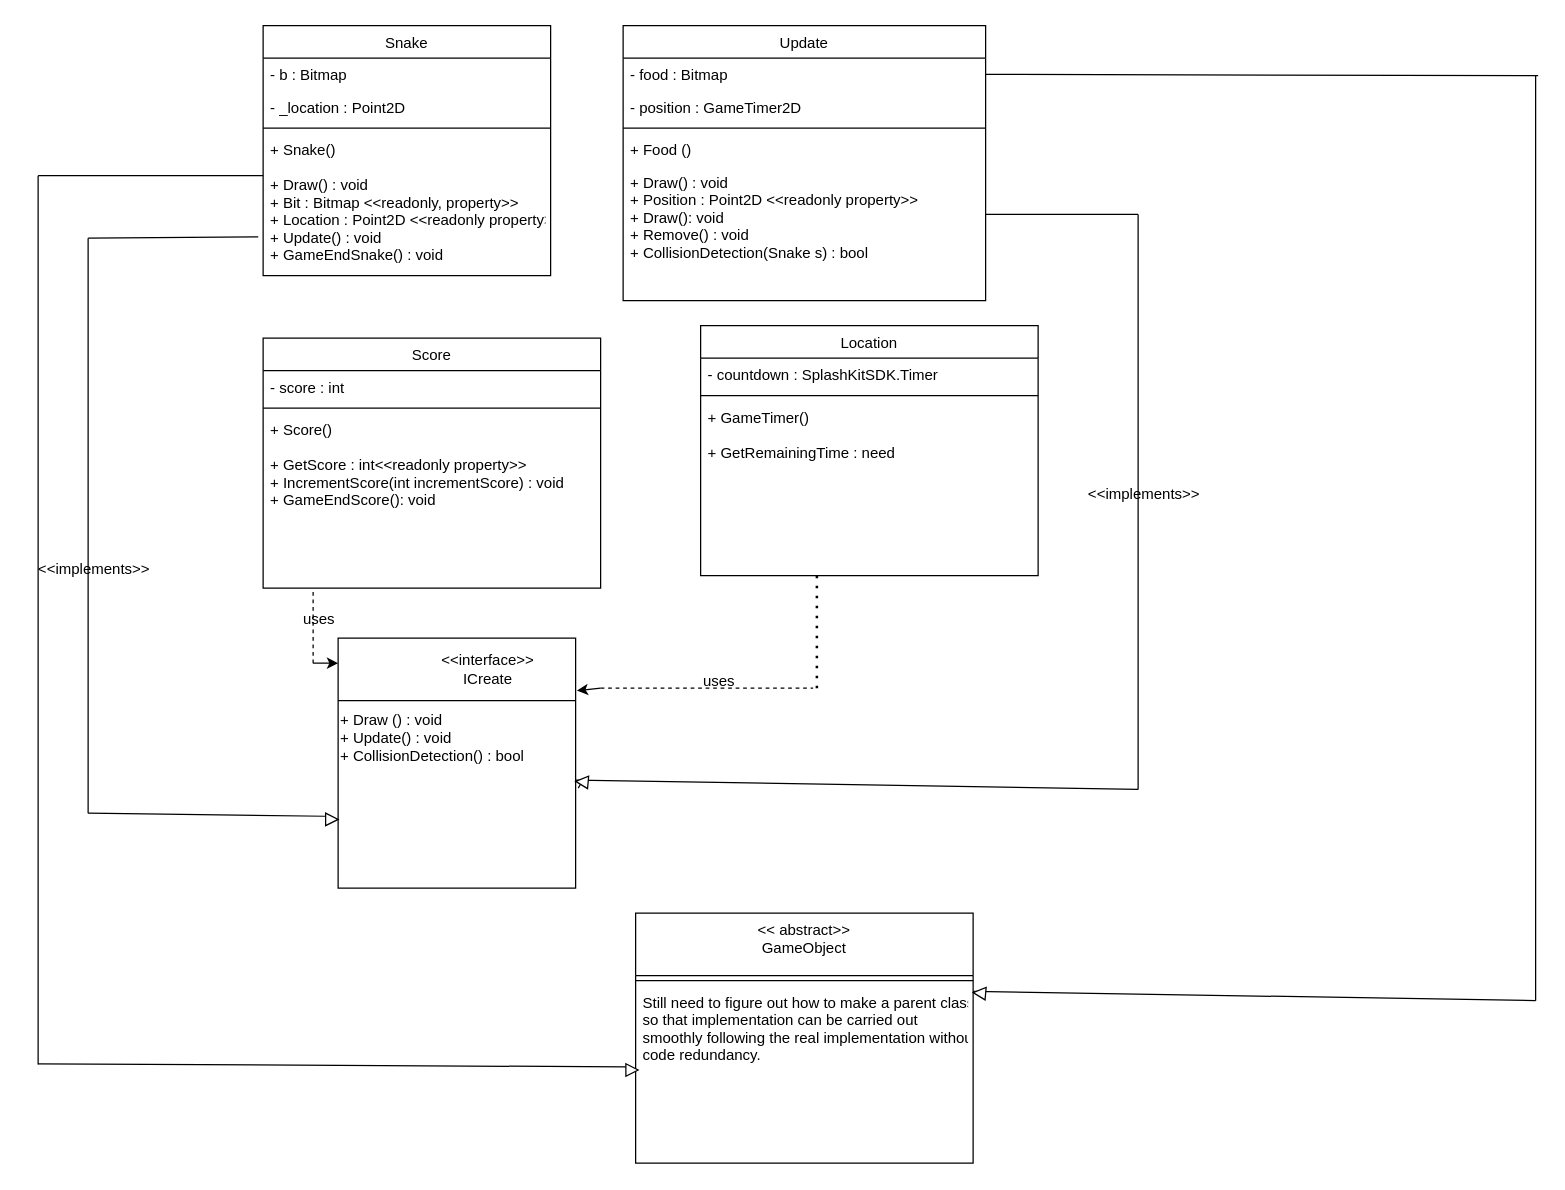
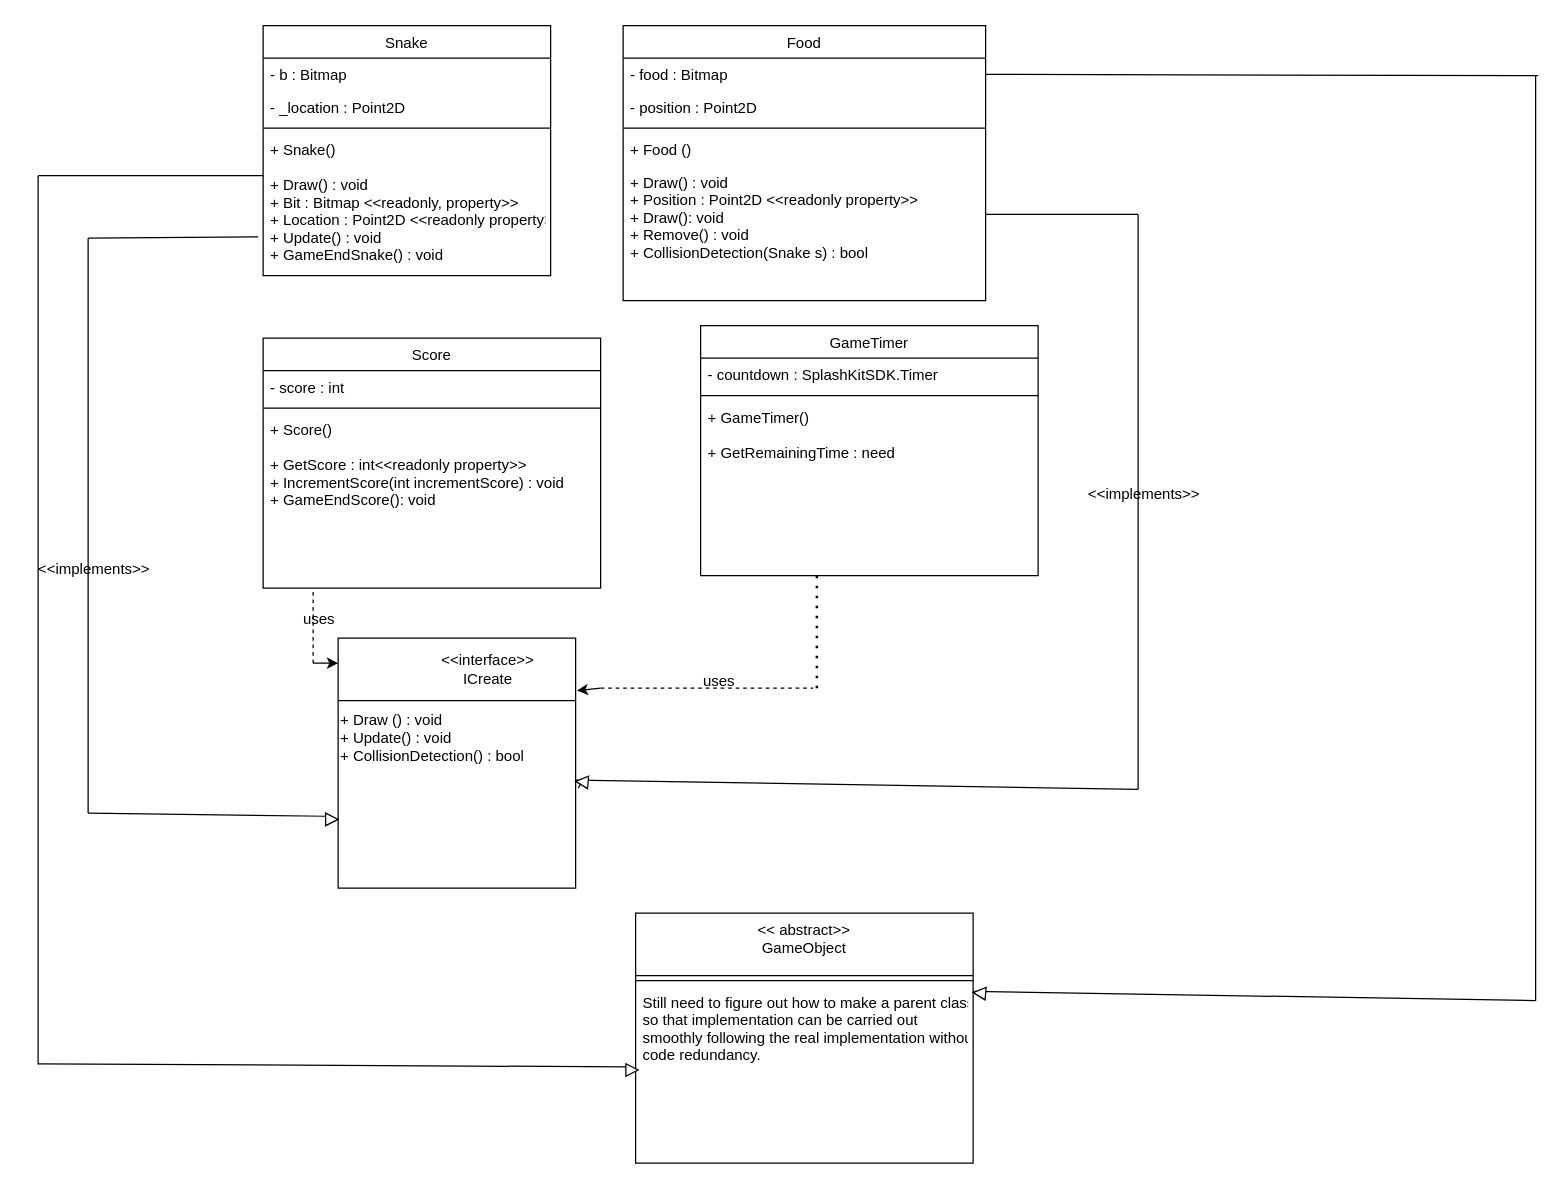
node "Update": label "Update" -> "Food"
node "- position : GameTimer2D": label "- position : GameTimer2D" -> "- position : Point2D"
node "Location": label "Location" -> "GameTimer"
